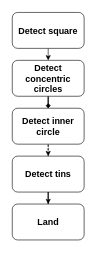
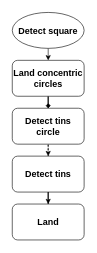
node "Detect square": shape rounded rectangle -> ellipse
node "Detect concentric circles": label "Detect concentric circles" -> "Land concentric circles"
node "Detect inner circle": label "Detect inner circle" -> "Detect tins circle"
